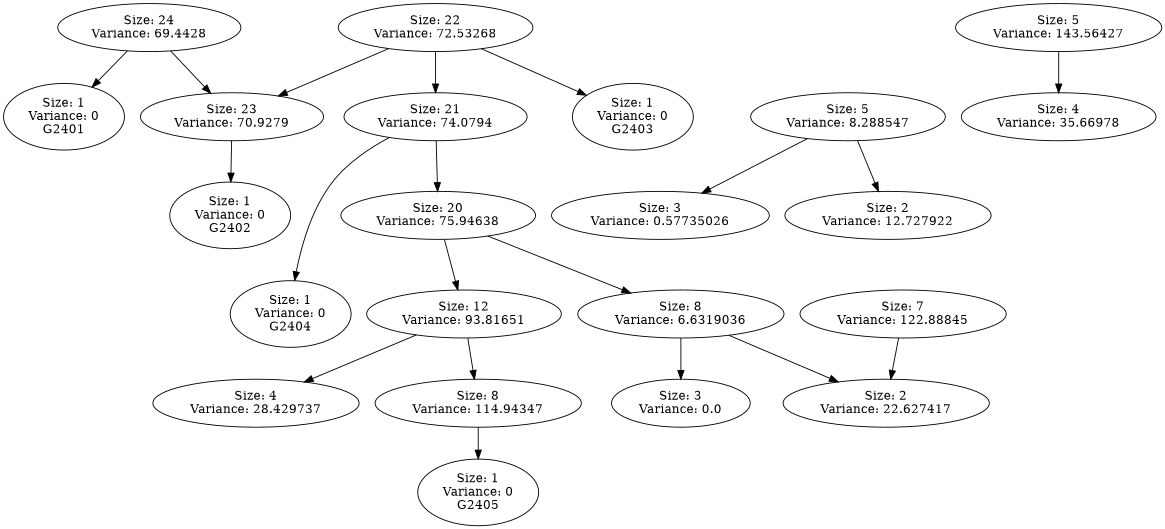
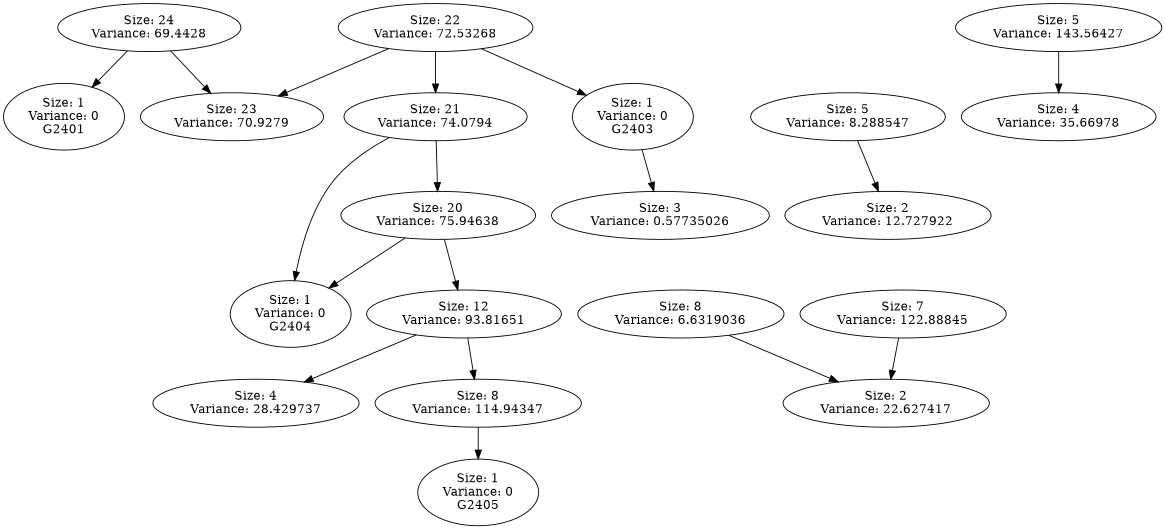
edge "Size: 5 Variance: 8.288547" -> "Size: 3 Variance: 0.57735026": now "Size: 1 Variance: 0 G2403" -> "Size: 3 Variance: 0.57735026"
node "Size: 1 Variance: 0 G2402": removed
edge "Size: 20 Variance: 75.94638" -> "Size: 8 Variance: 6.6319036": now "Size: 20 Variance: 75.94638" -> "Size: 1 Variance: 0 G2404"
node "Size: 3 Variance: 0.0": removed
